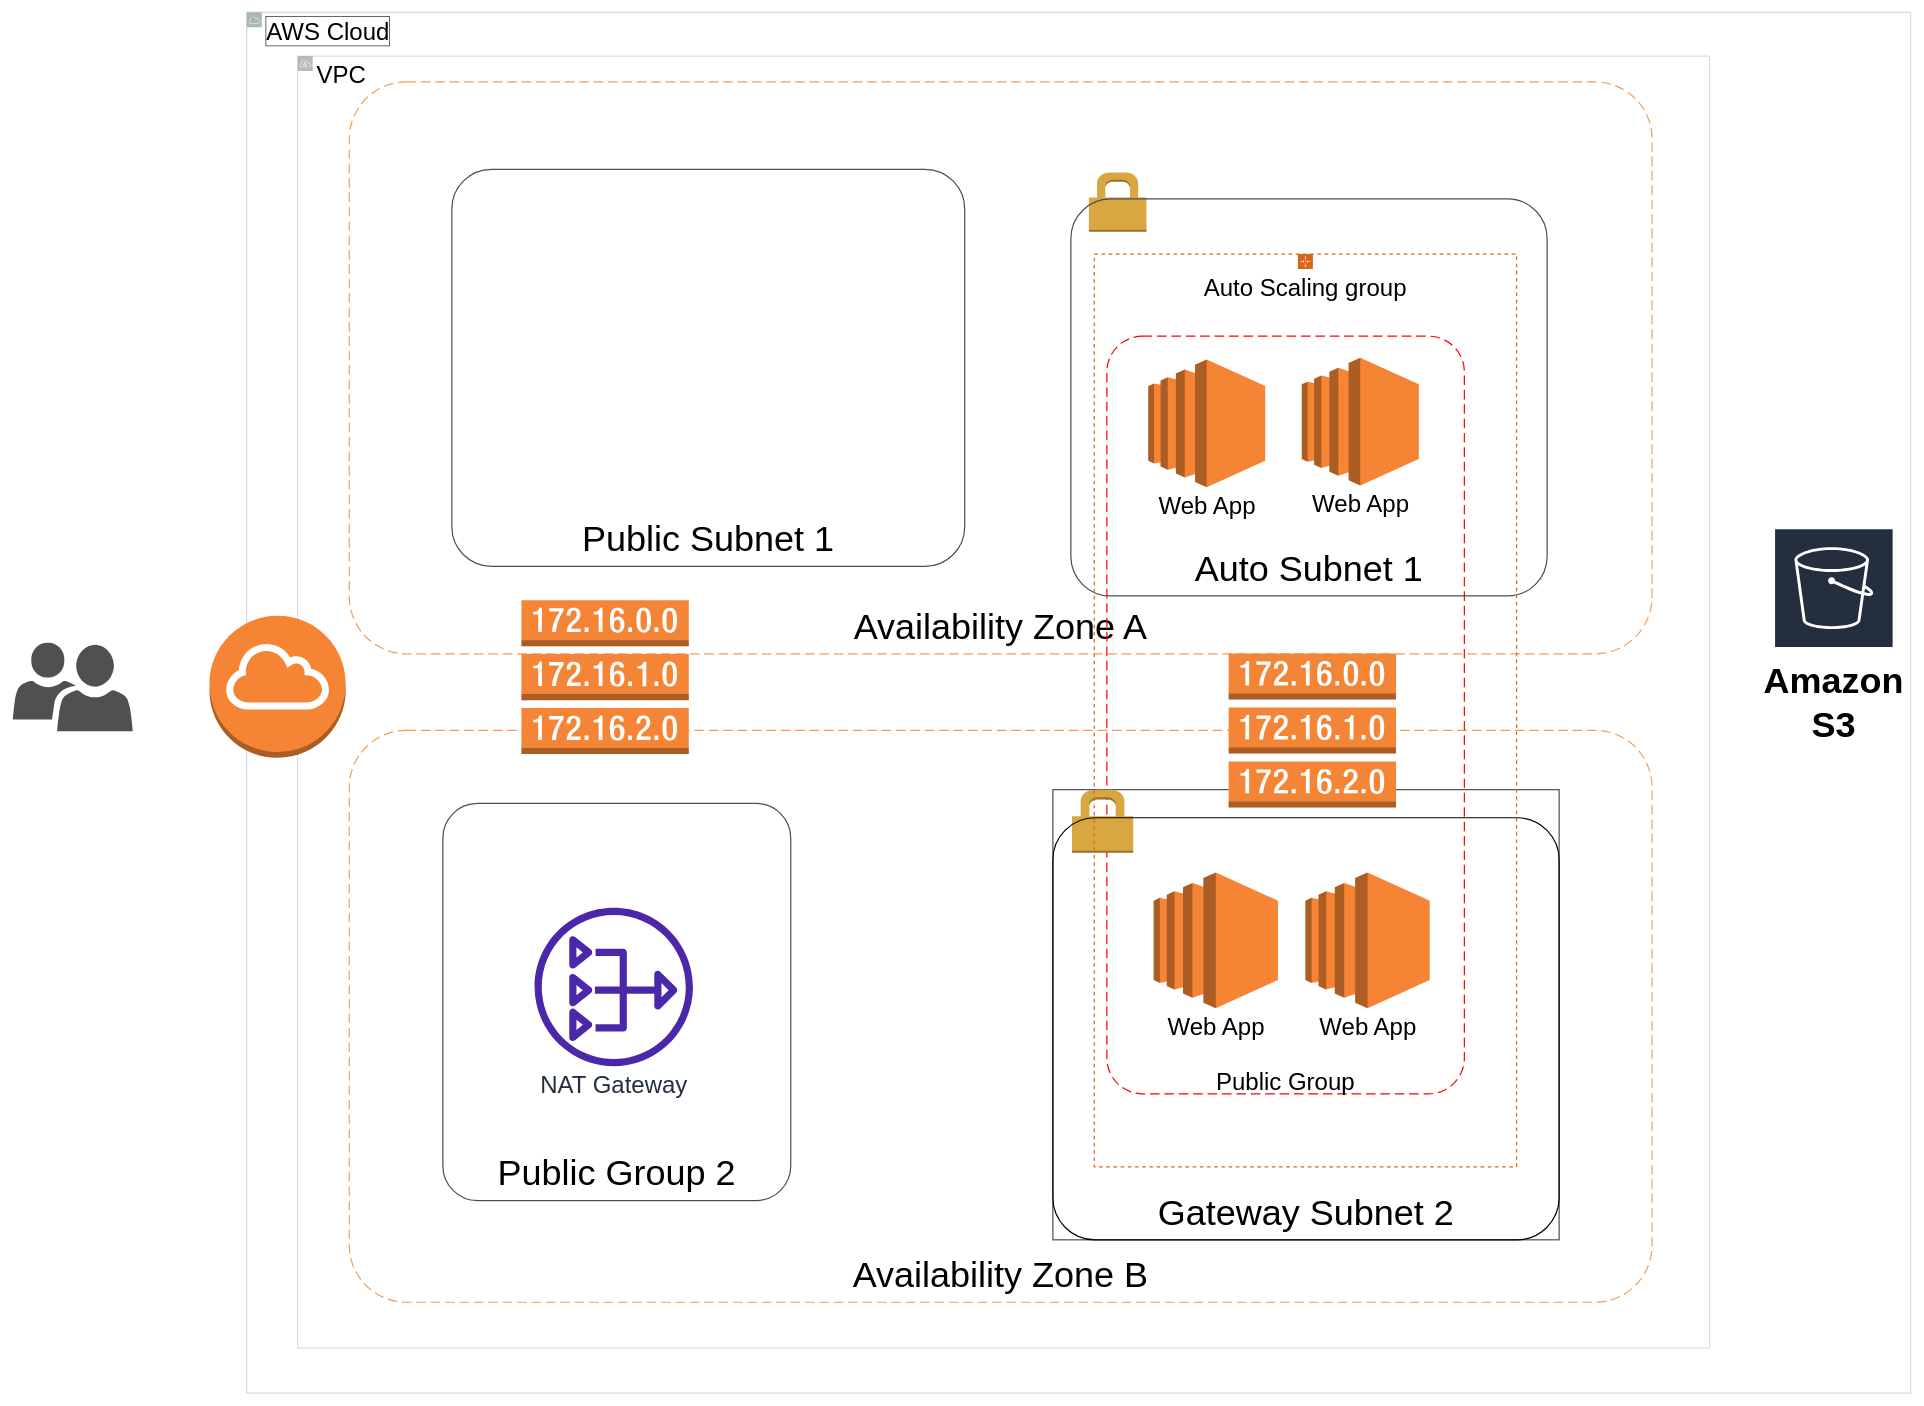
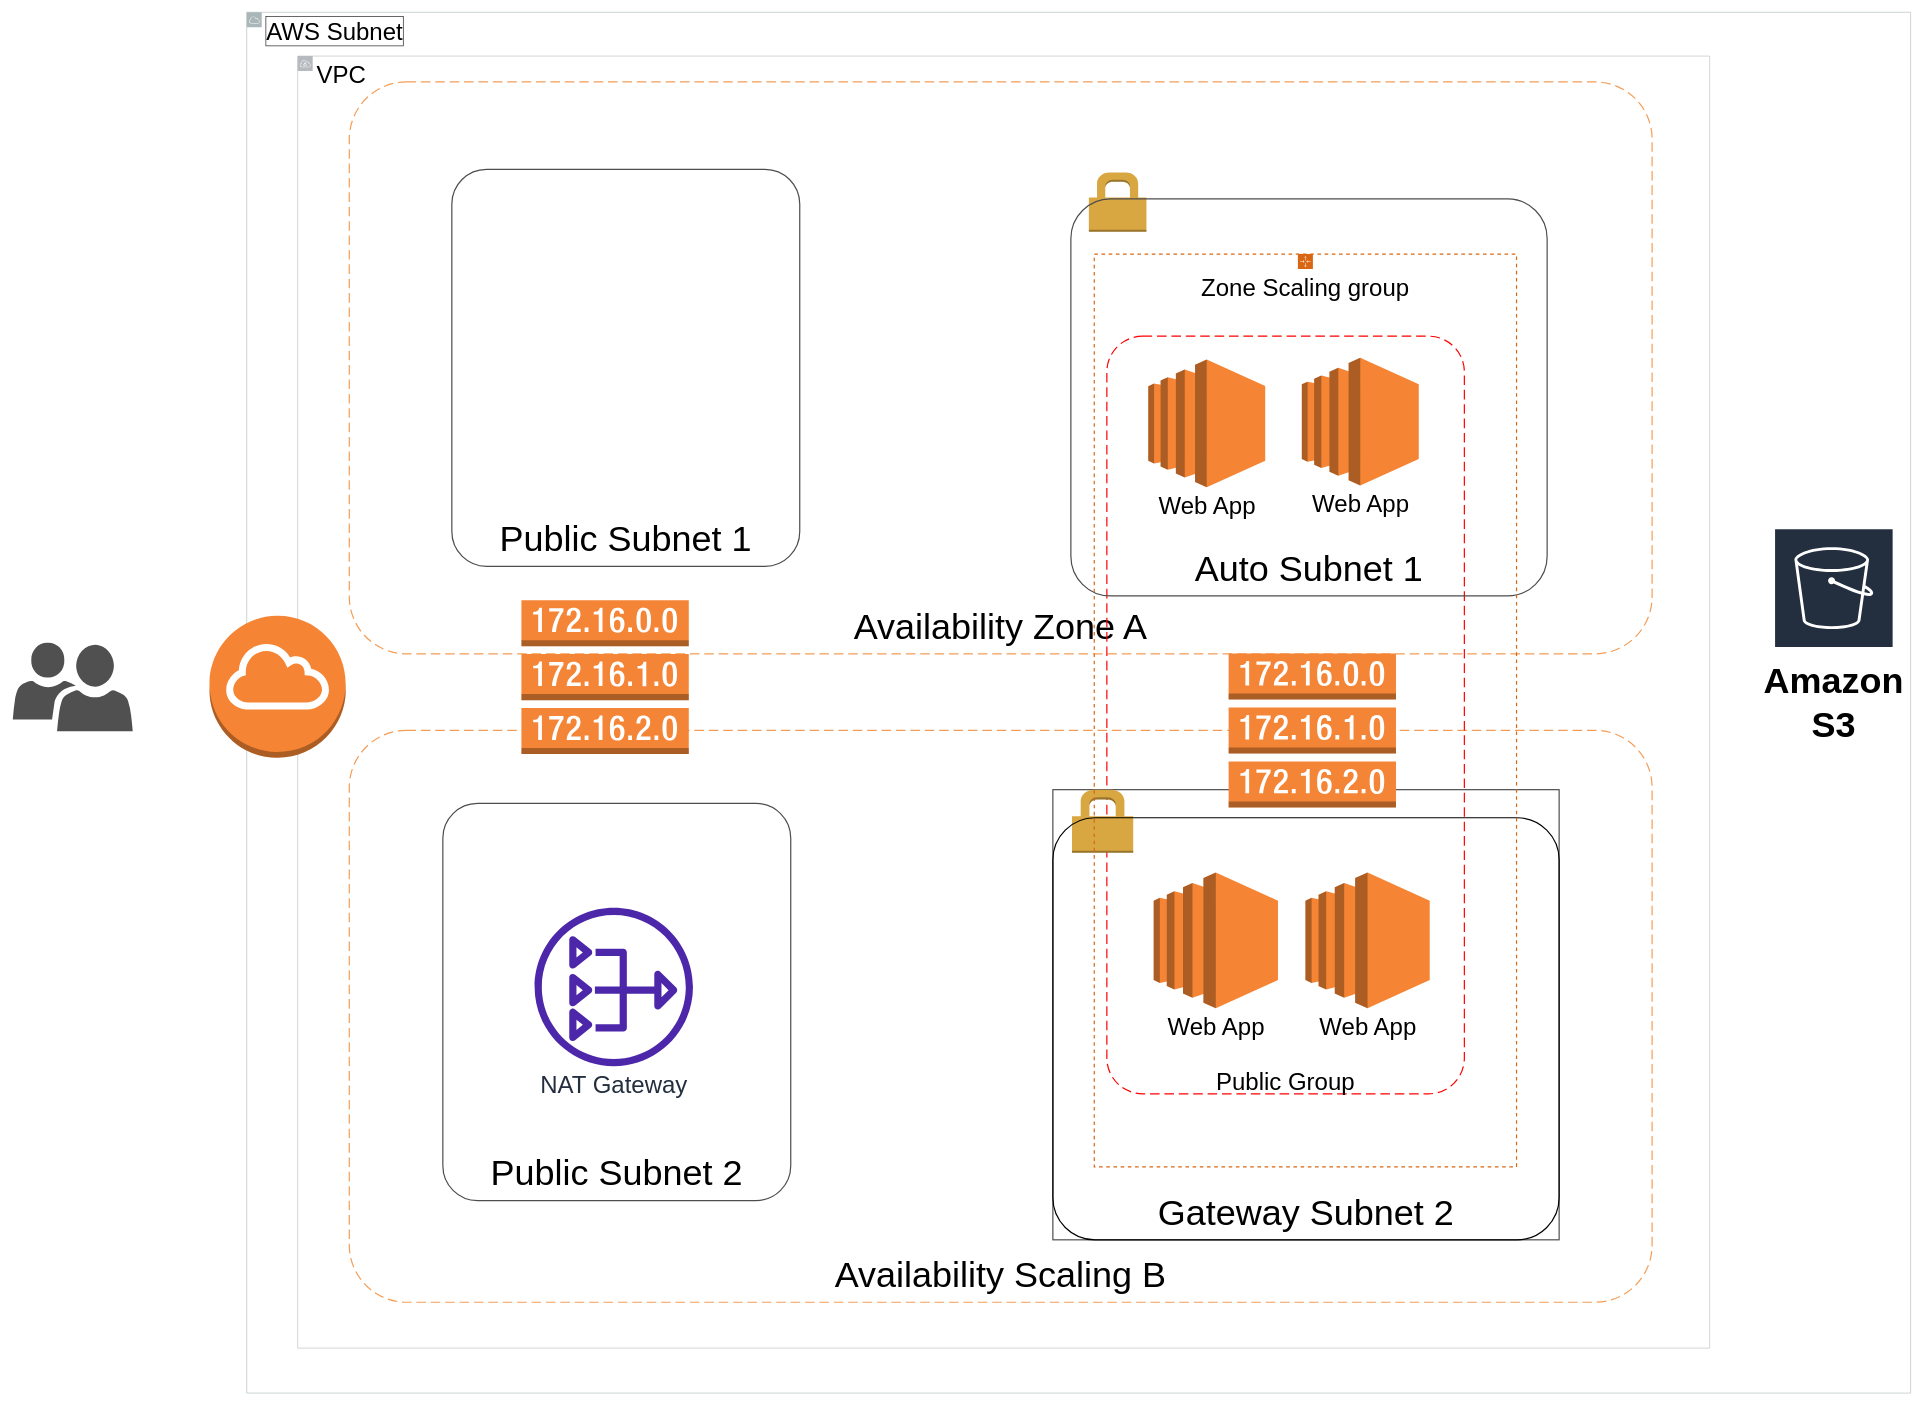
node "AWS Cloud": label "AWS Cloud" -> "AWS Subnet"
node "Auto Scaling group": label "Auto Scaling group" -> "Zone Scaling group"
node "Public Subnet 1": size 513x397 -> 348x397
node "Public Group 2": label "Public Group 2" -> "Public Subnet 2"
node "Availability Zone B": label "Availability Zone B" -> "Availability Scaling B"
